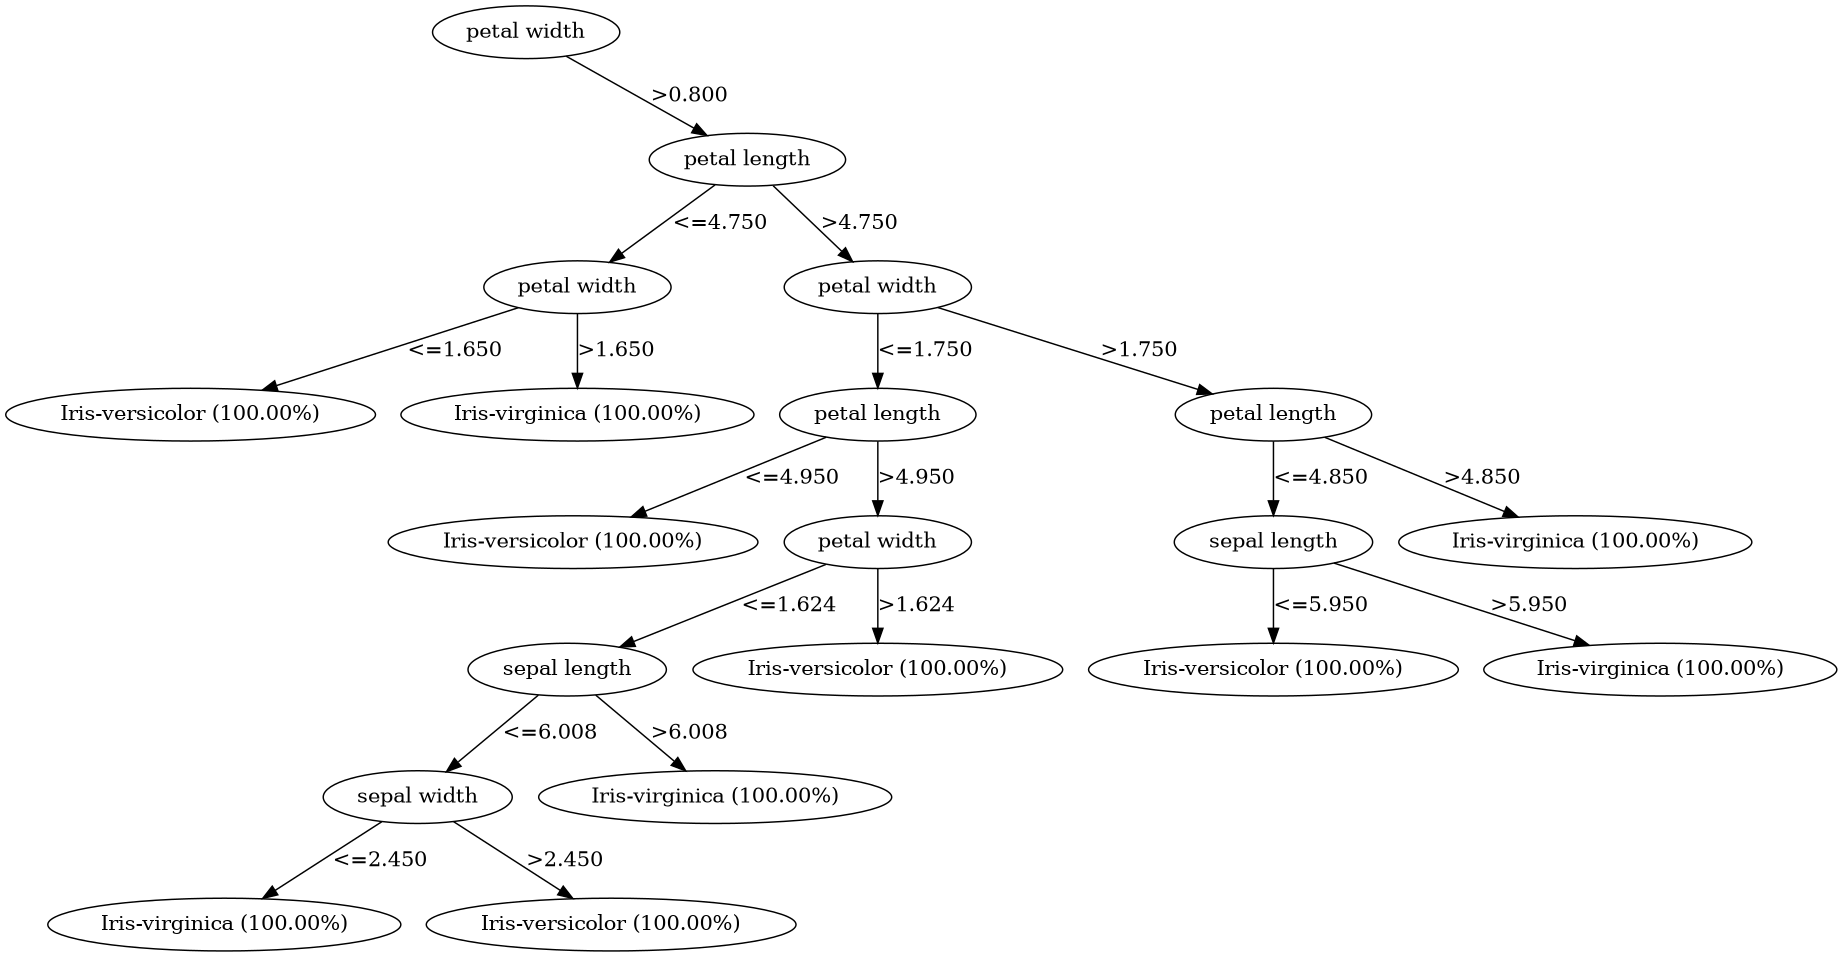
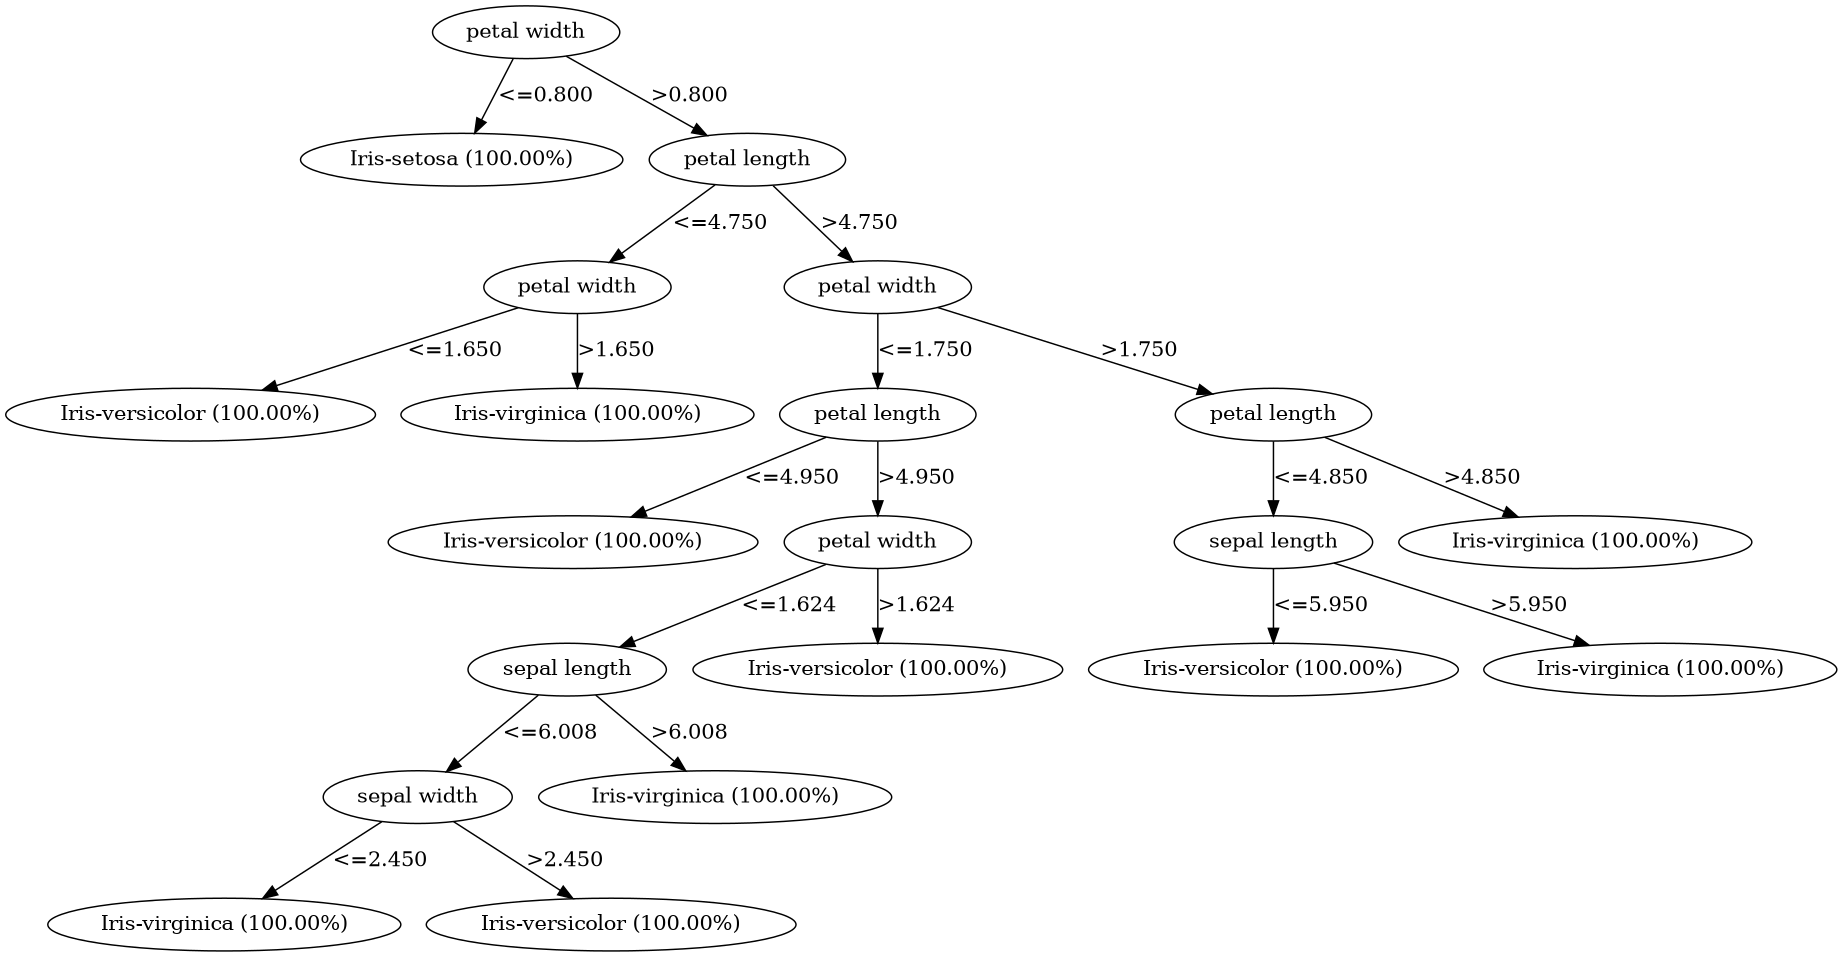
node "Iris-setosa (100.00%)": added
